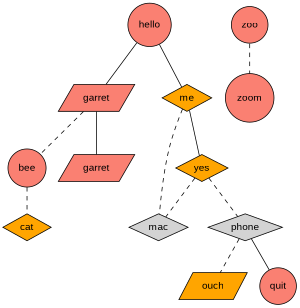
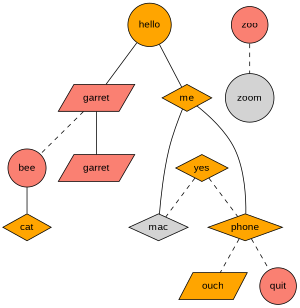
node "hello": fillcolor salmon -> orange
node "zoom": fillcolor salmon -> lightgrey
edge "me" -- "yes": now "me" -- "phone"
edge "me" -- "mac": style dashed -> solid
edge "bee" -- "cat": style dashed -> solid
node "phone": fillcolor lightgrey -> orange
edge "phone" -- "quit": style solid -> dashed
